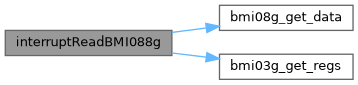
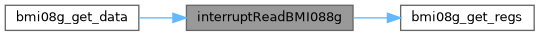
edge "interruptReadBMI088g" -> "bmi08g_get_data": reversed
node "bmi03g_get_regs": label "bmi03g_get_regs" -> "bmi08g_get_regs"
